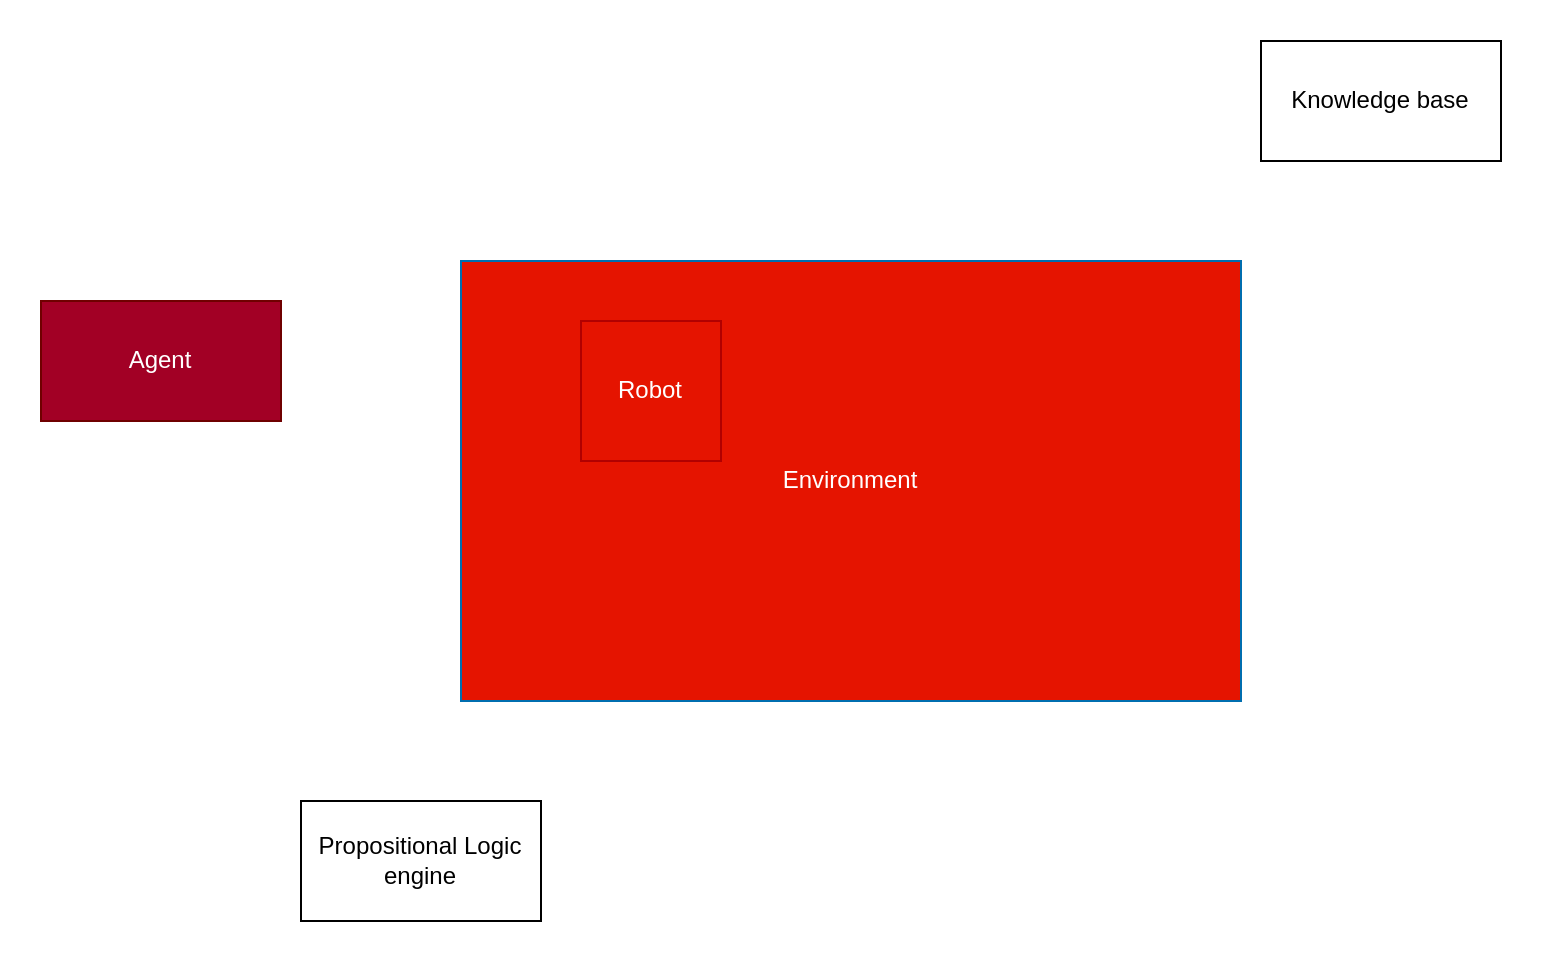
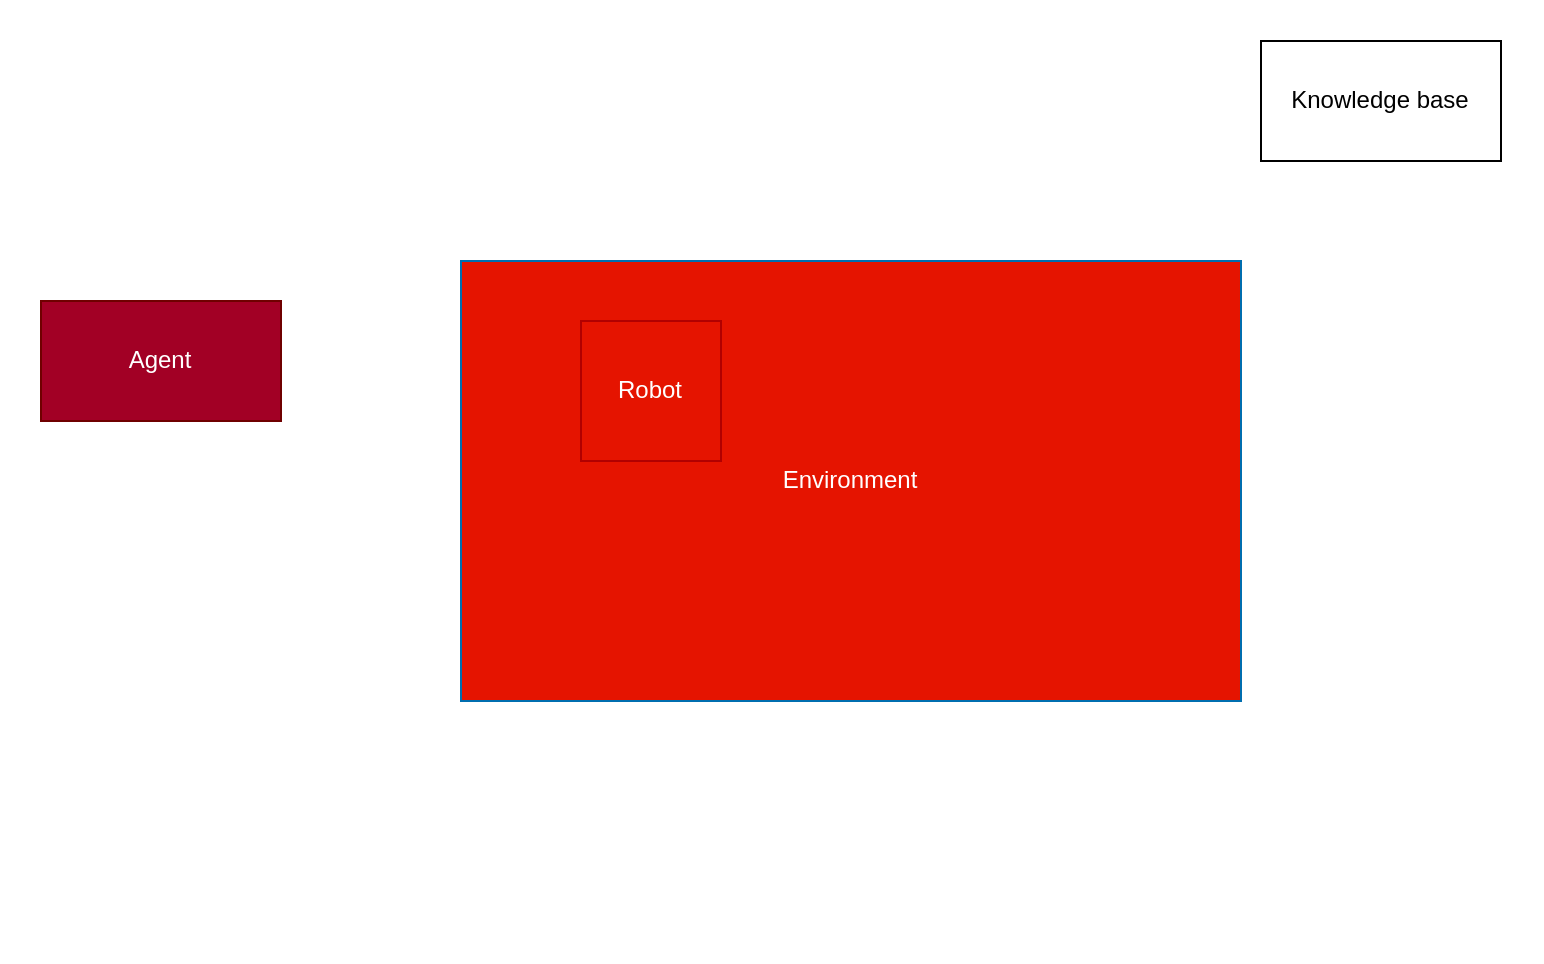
node "Propositional Logic engine": removed
